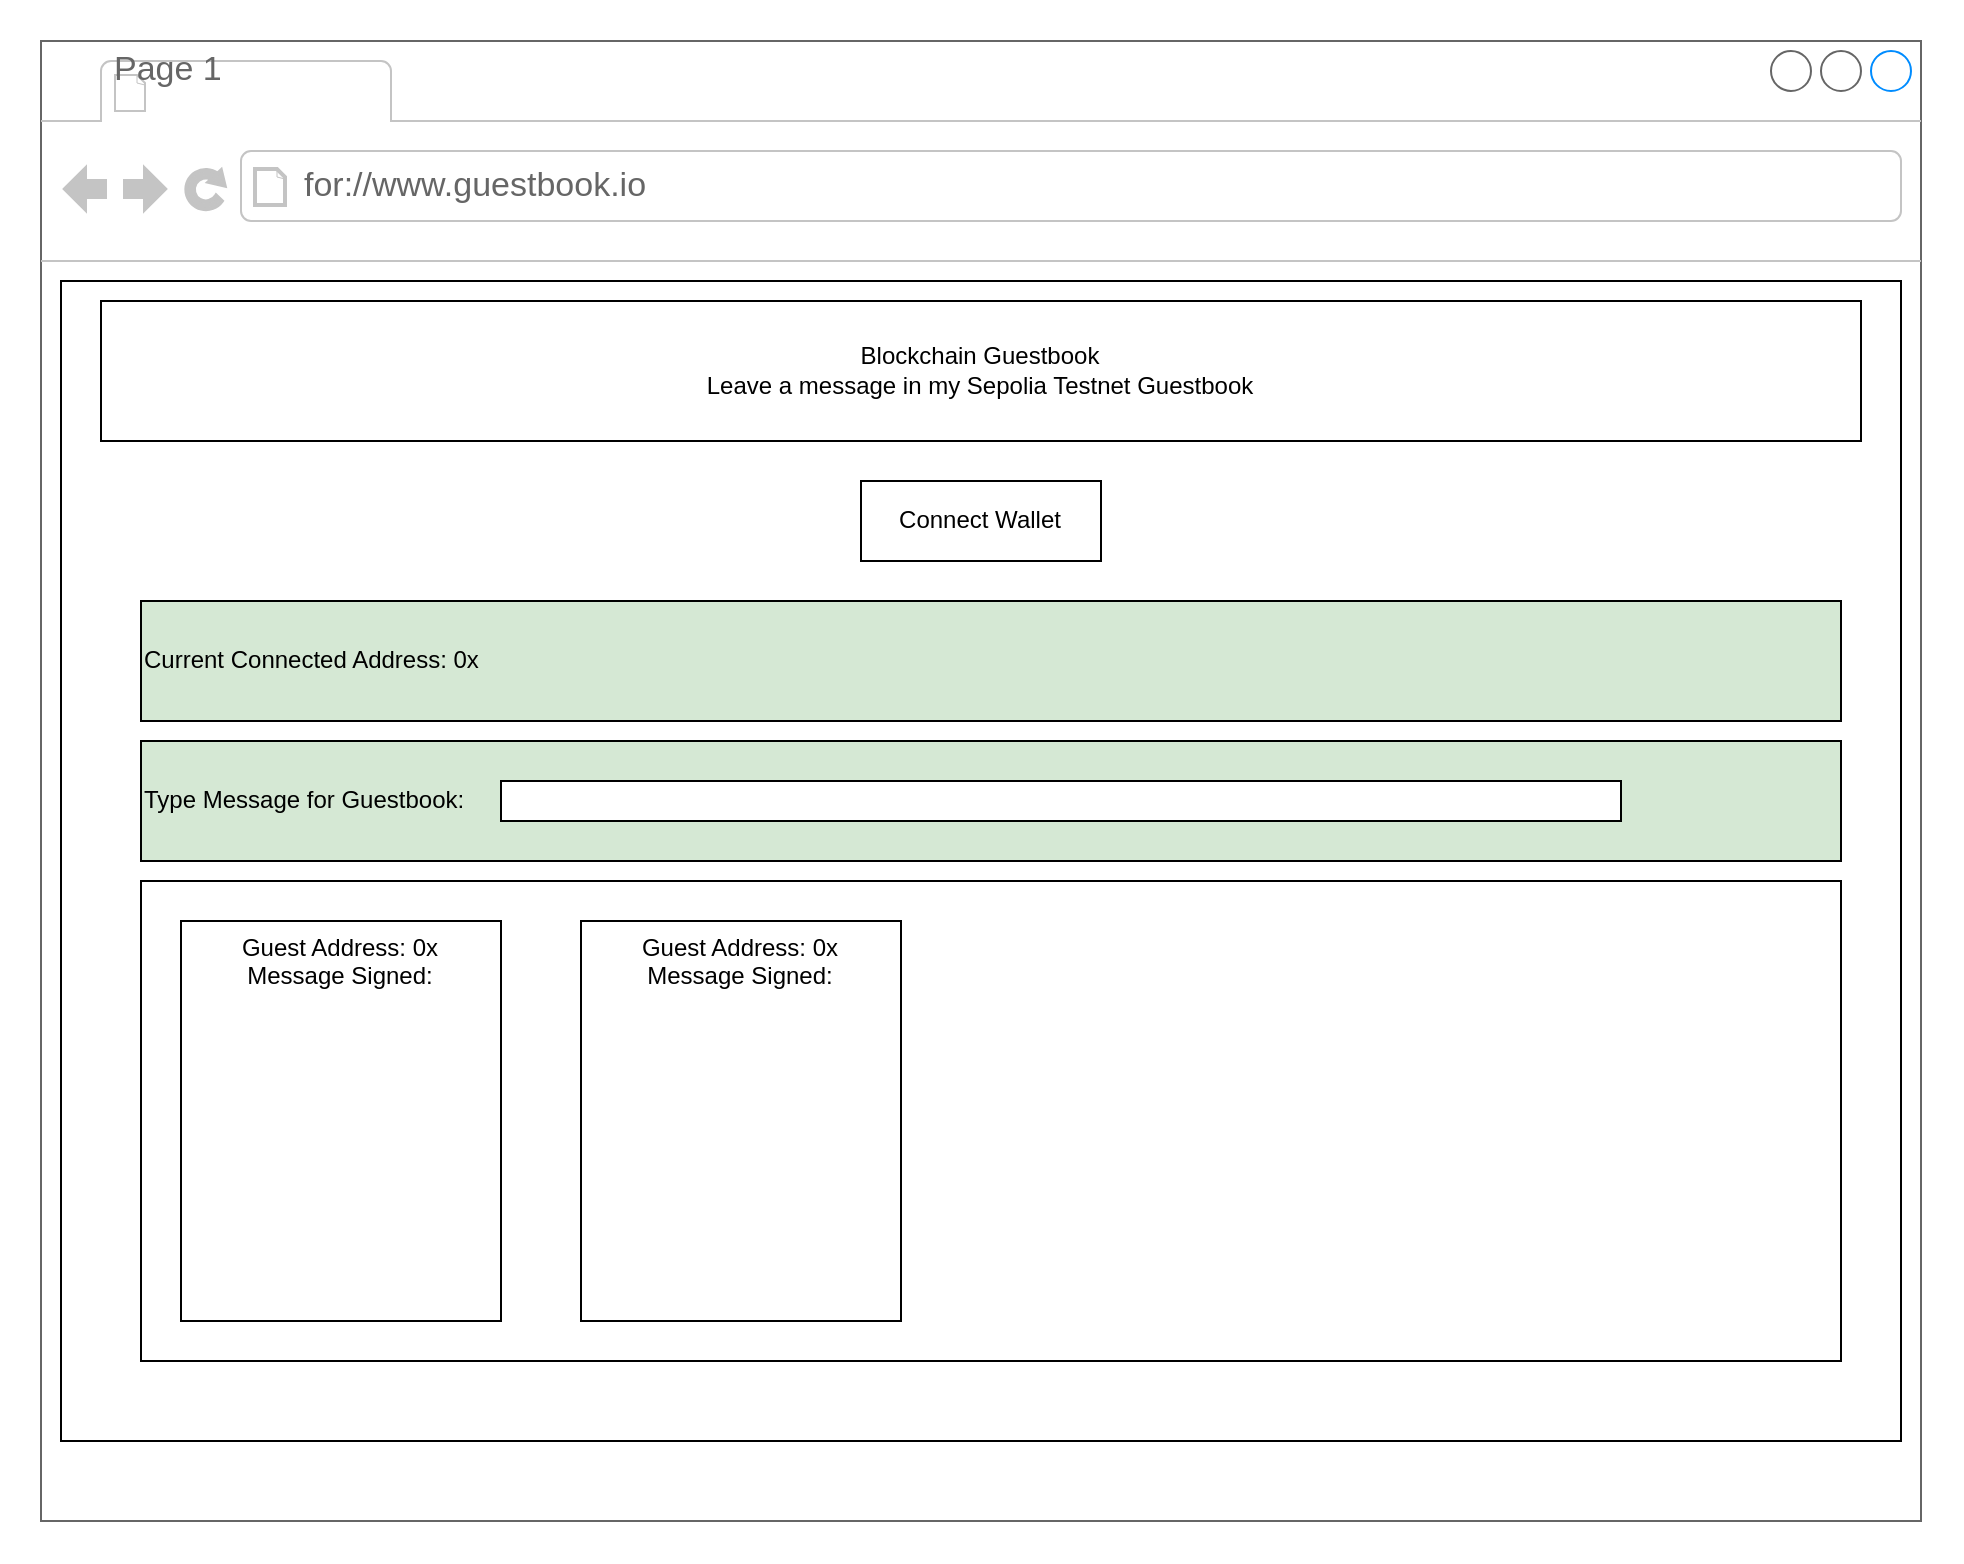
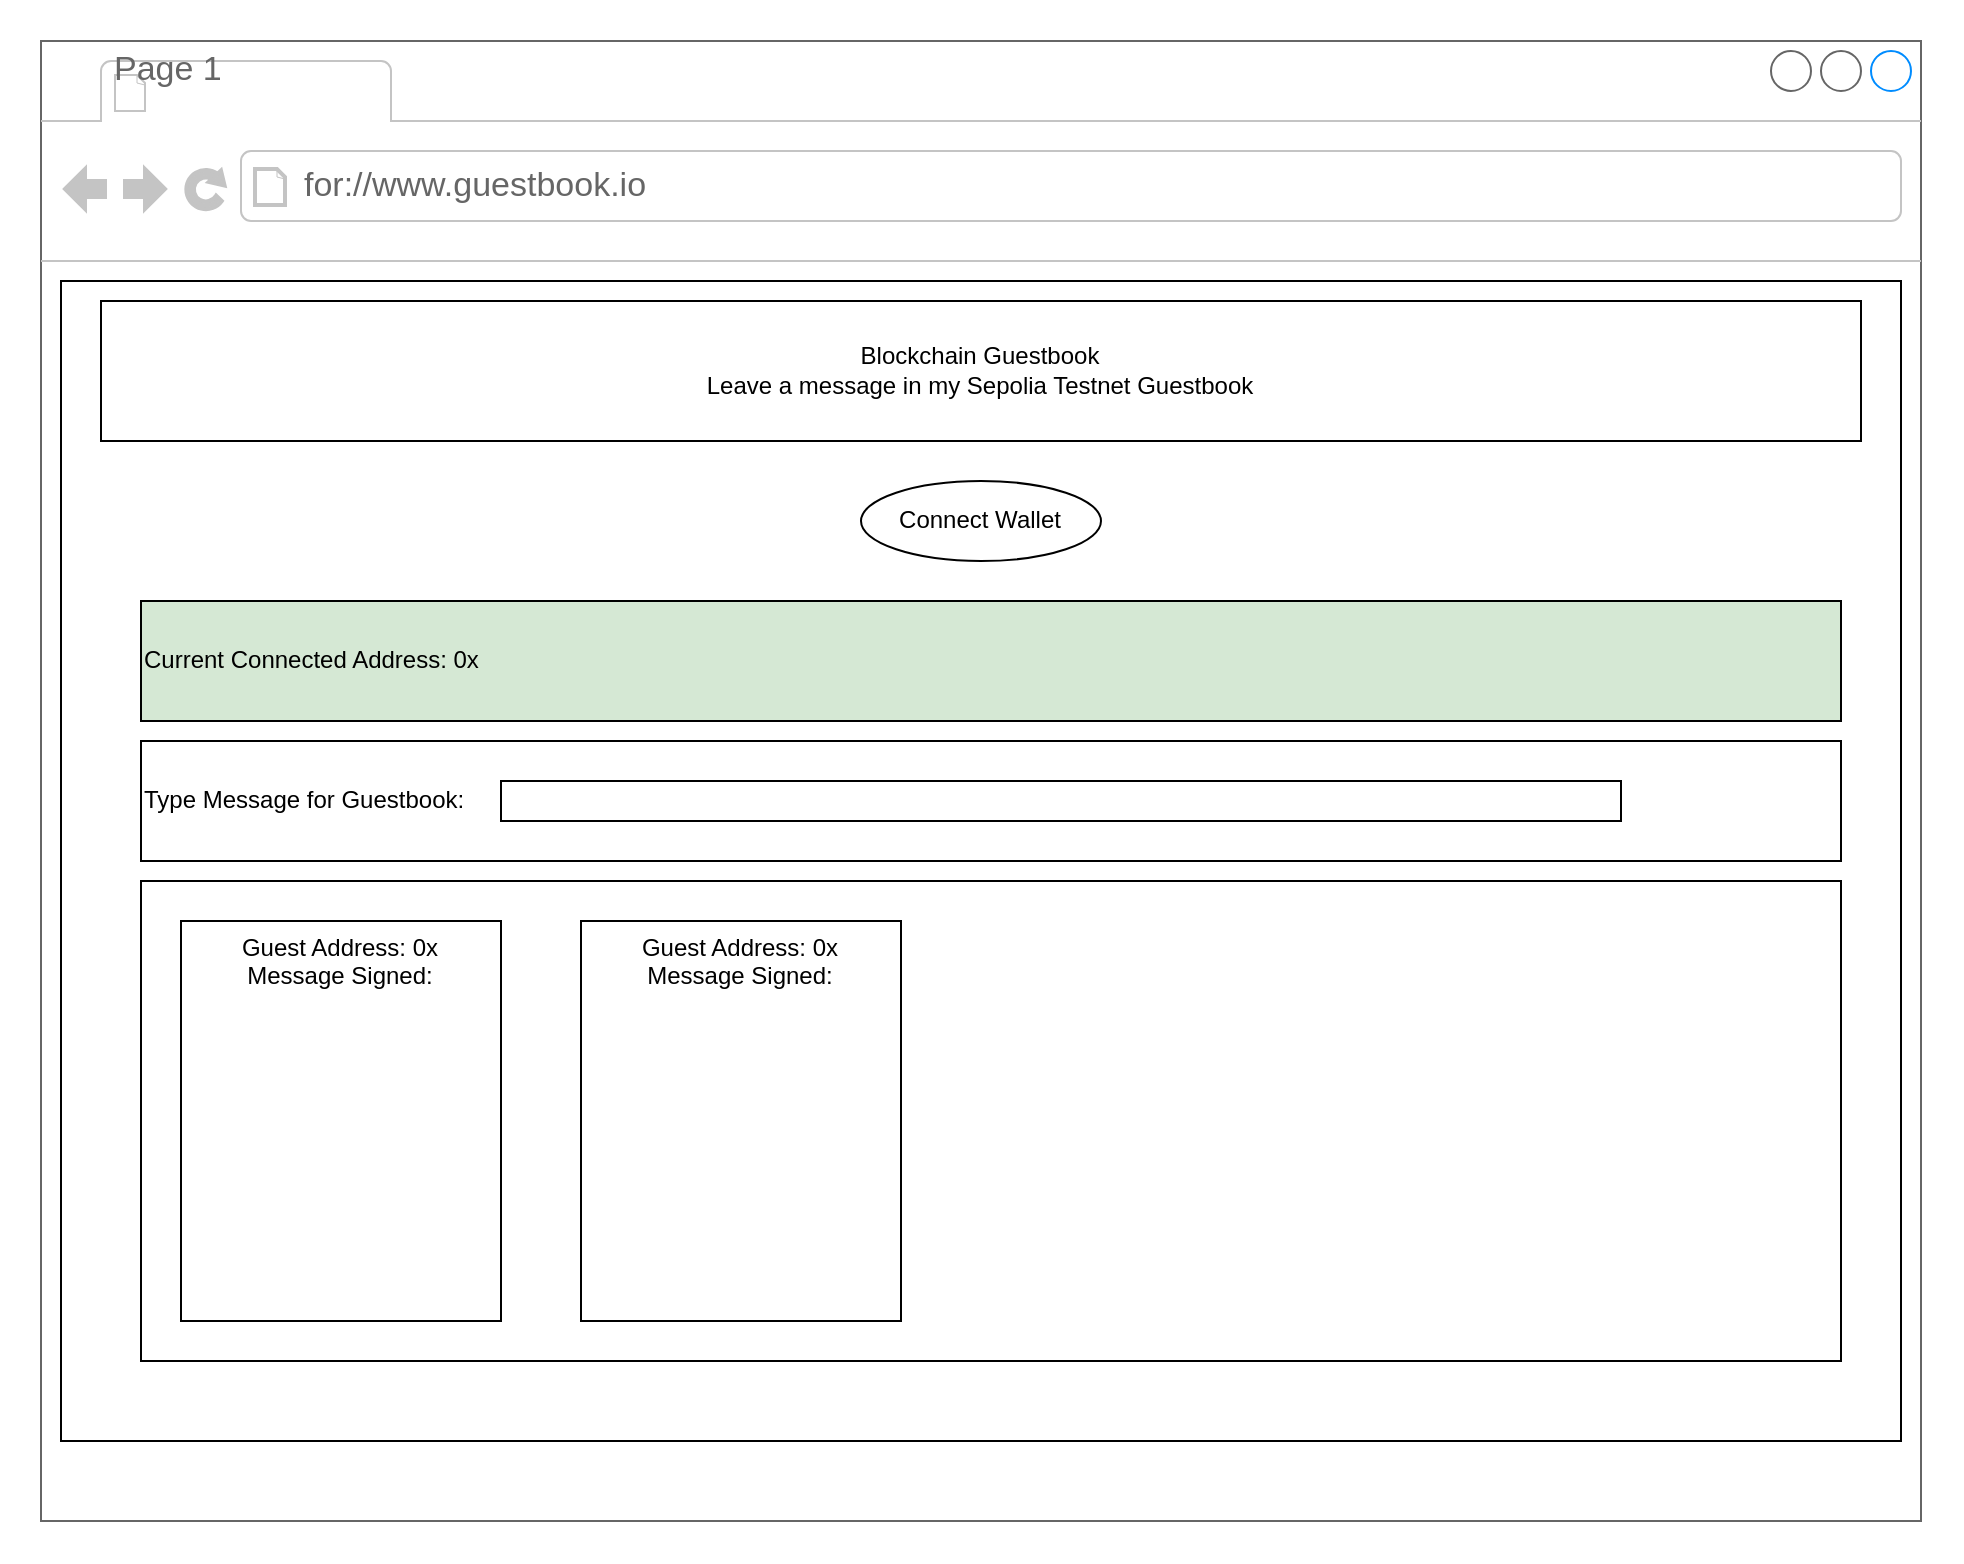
node "Connect Wallet": shape rectangle -> ellipse
node "Type Message for Guestbook:": fillcolor #d5e8d4 -> #ffffff
